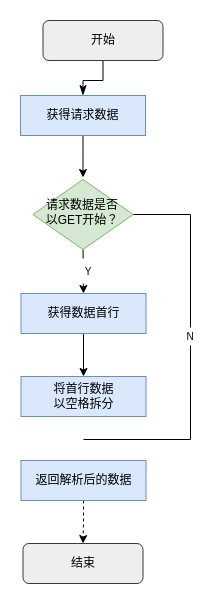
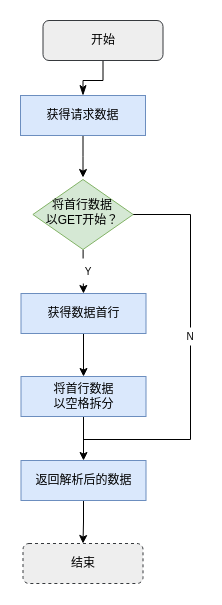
node "请求数据是否 以GET开始？": label "请求数据是否 以GET开始？" -> "将首行数据 以GET开始？"
edge "将首行数据 以空格拆分" -> "返回解析后的数据": added
edge "返回解析后的数据" -> "结束": style dashed -> solid
node "结束": style solid -> dashed
